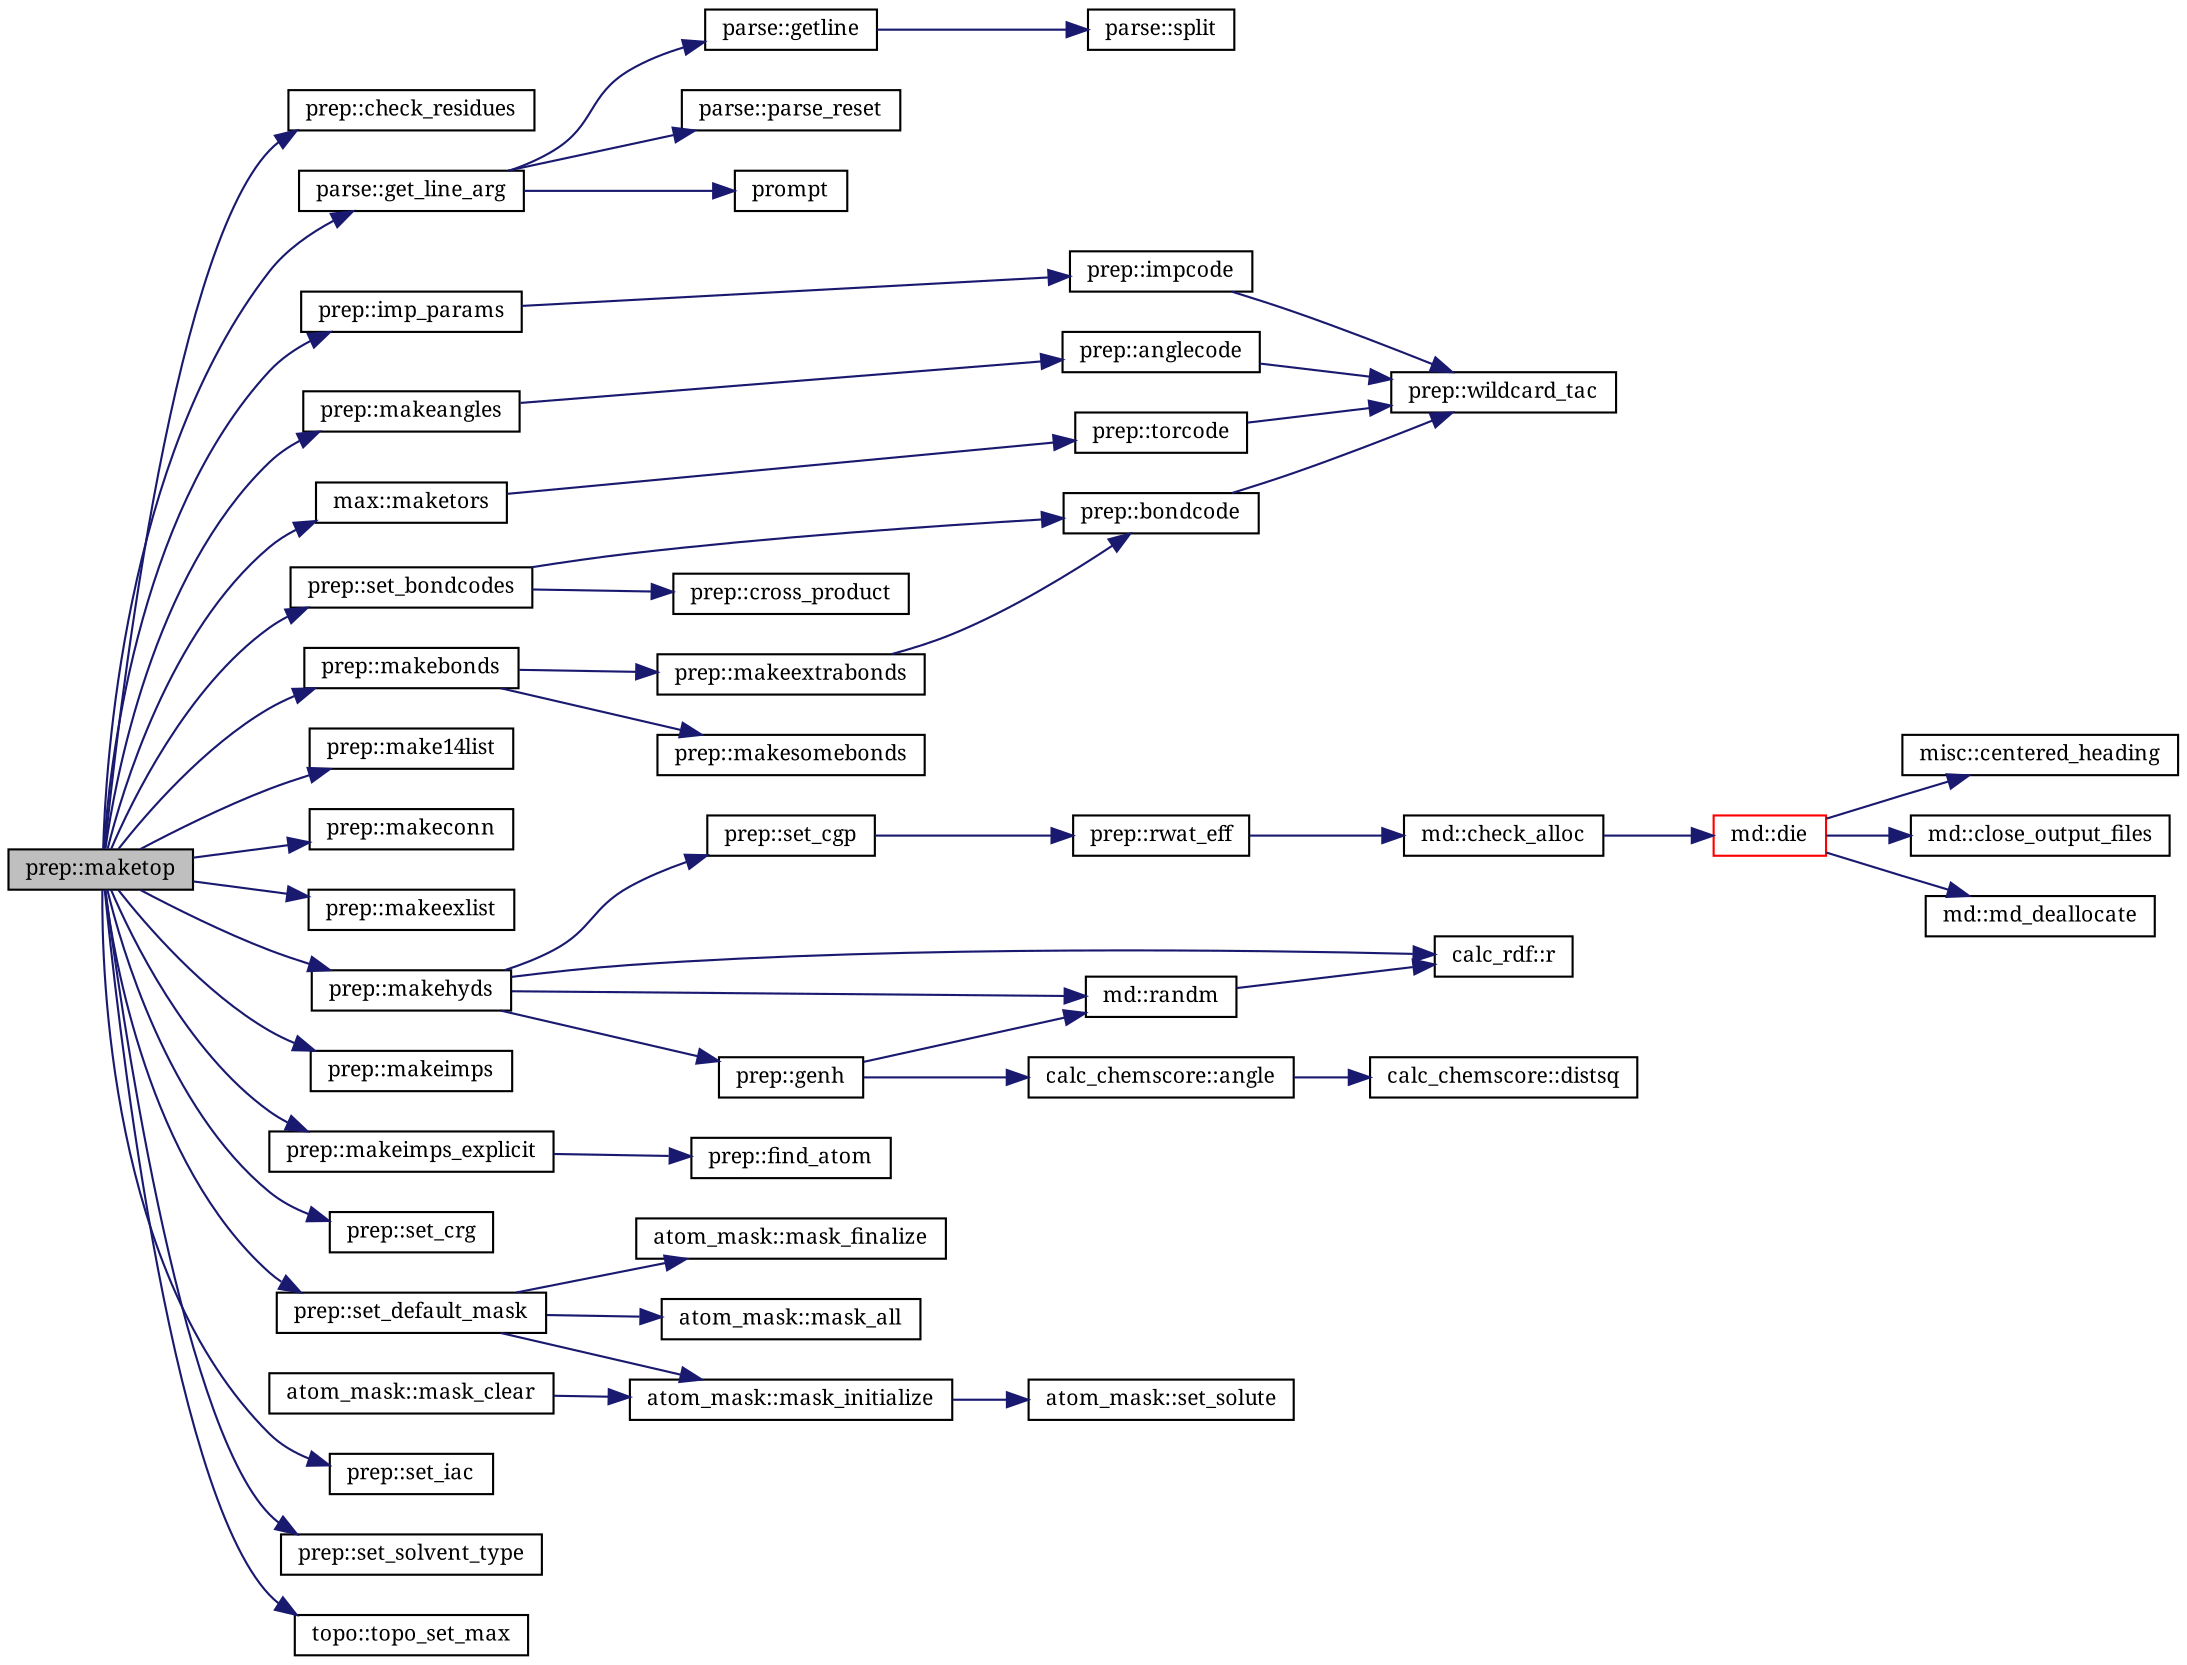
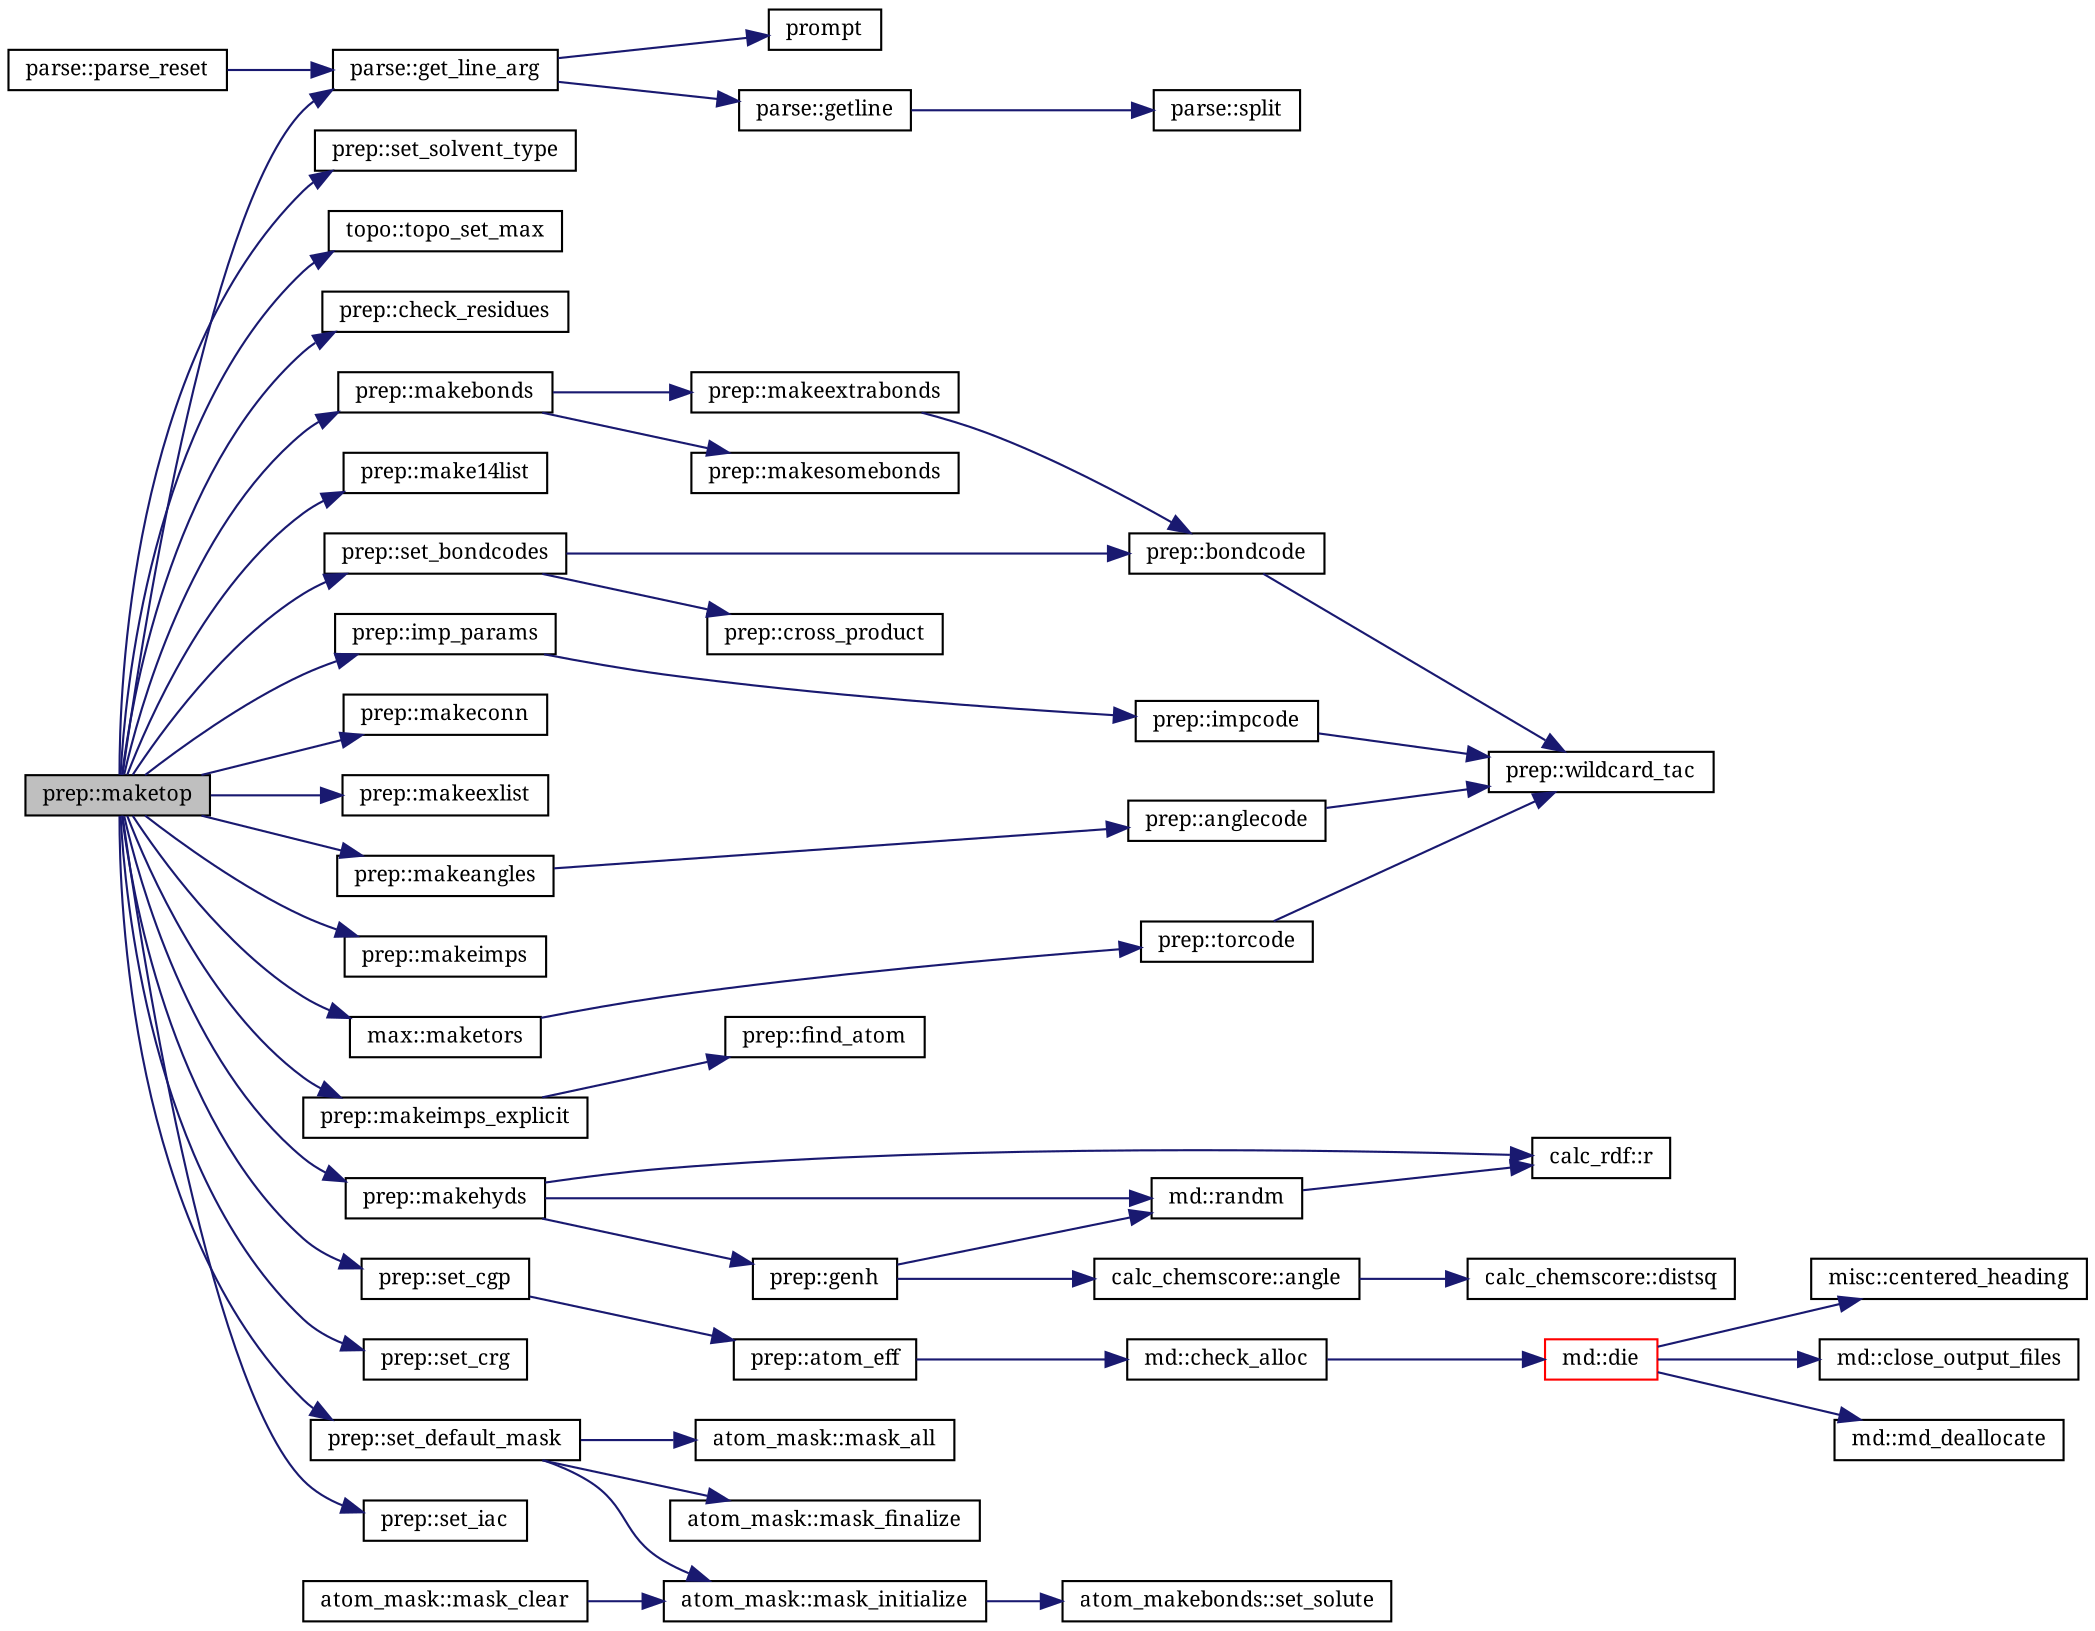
edge "parse::get_line_arg" -> "parse::parse_reset": reversed
node "prep::rwat_eff": label "prep::rwat_eff" -> "prep::atom_eff"
edge "prep::makehyds" -> "prep::set_cgp": now "prep::maketop" -> "prep::set_cgp"
node "atom_mask::set_solute": label "atom_mask::set_solute" -> "atom_makebonds::set_solute"
